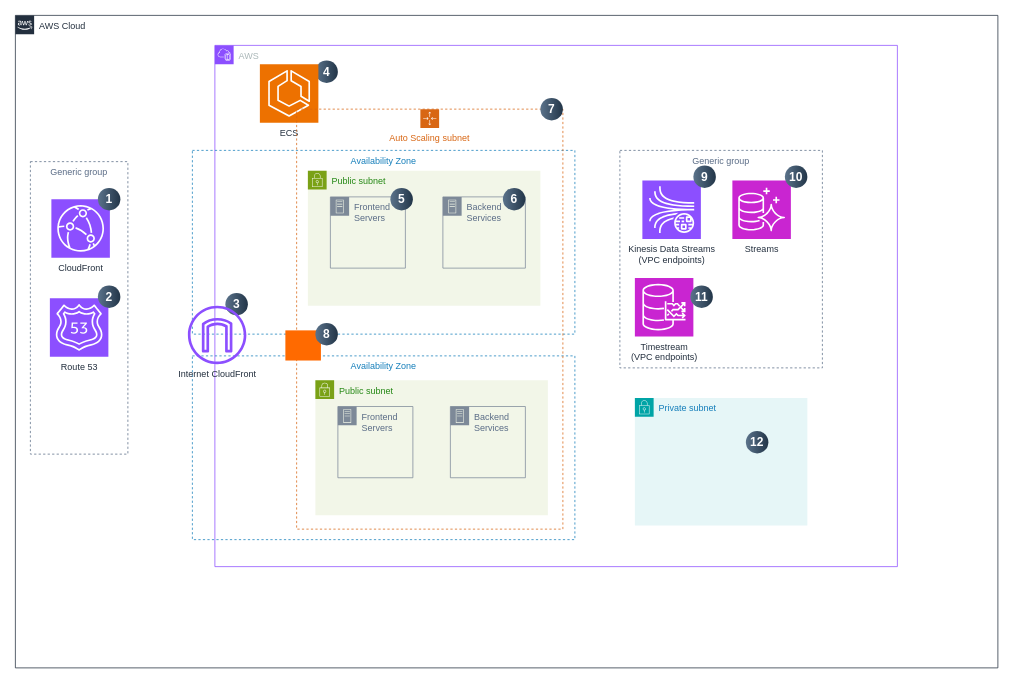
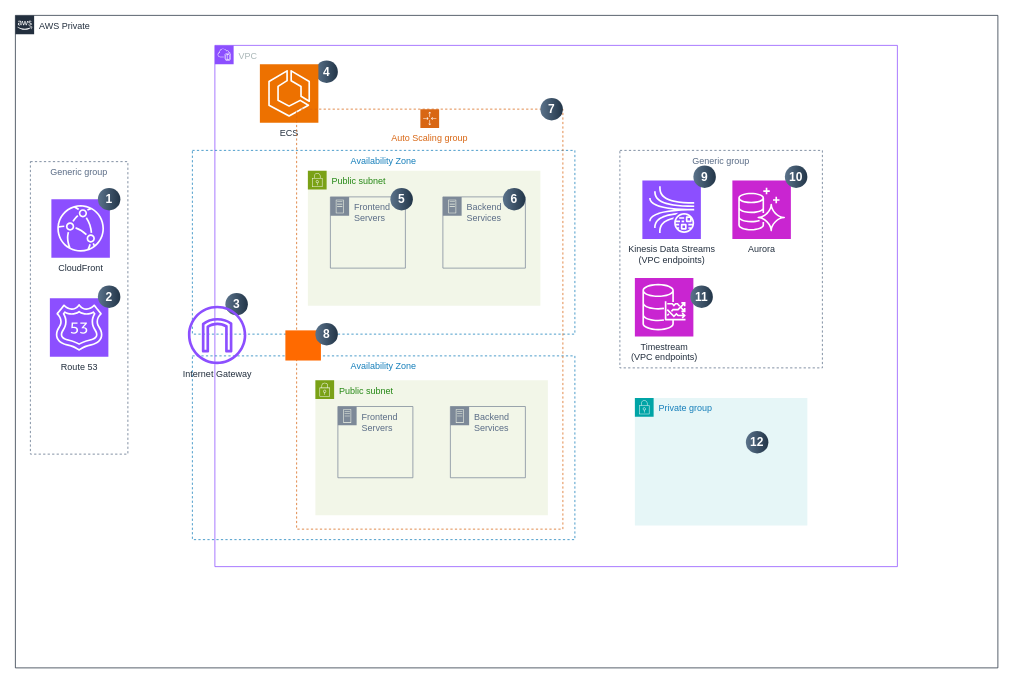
node "AWS Cloud": label "AWS Cloud" -> "AWS Private"
node "AWS": label "AWS" -> "VPC"
node "Auto Scaling subnet": label "Auto Scaling subnet" -> "Auto Scaling group"
node "Streams": label "Streams" -> "Aurora"
node "Internet CloudFront": label "Internet CloudFront" -> "Internet Gateway"
node "Private subnet": label "Private subnet" -> "Private group"
